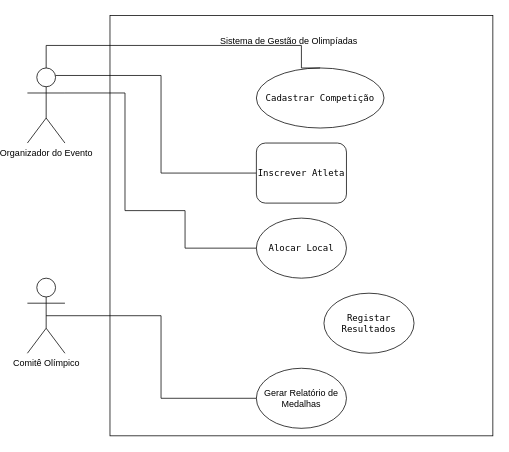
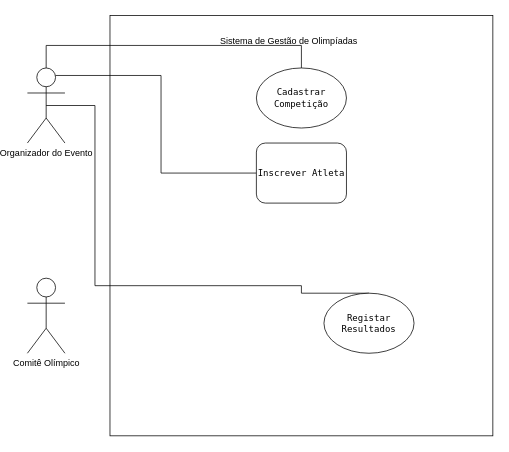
node "Cadastrar Competição": size 128x60 -> 90x60
edge "Organizador do Evento" -- "Alocar Local": removed
node "Alocar Local": removed
edge "Organizador do Evento" -- "Registar Resultados": added
edge "Comitê Olímpico" -- "Gerar Relatório de Medalhas": removed
node "Gerar Relatório de Medalhas": removed
